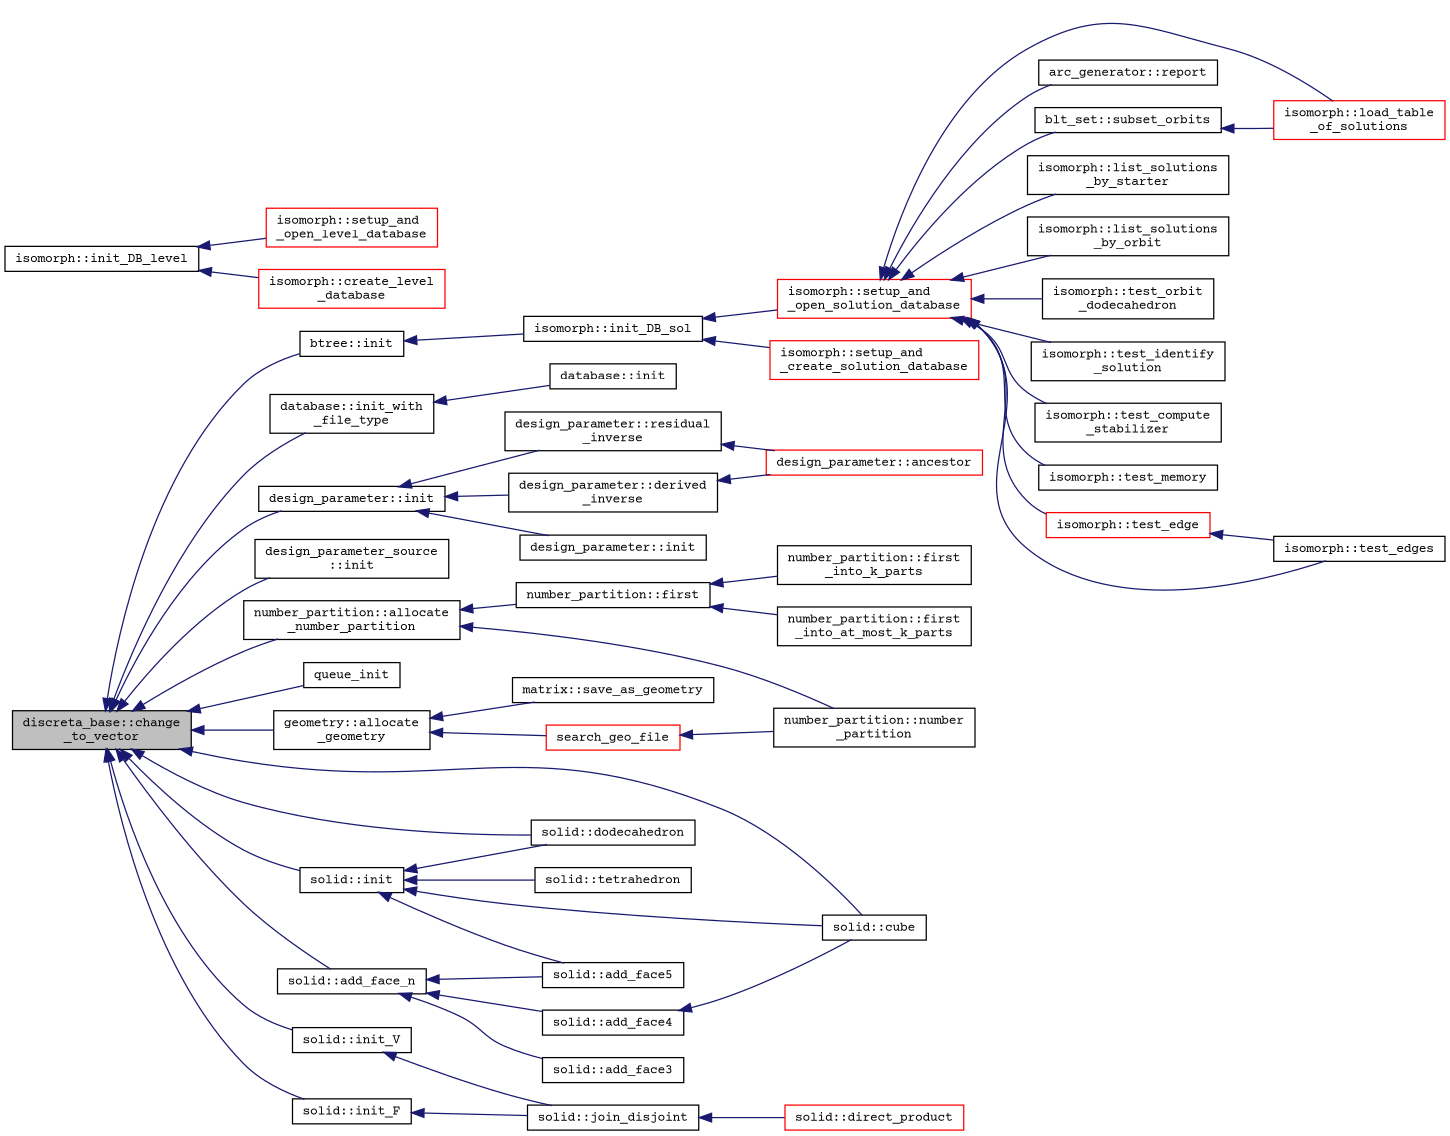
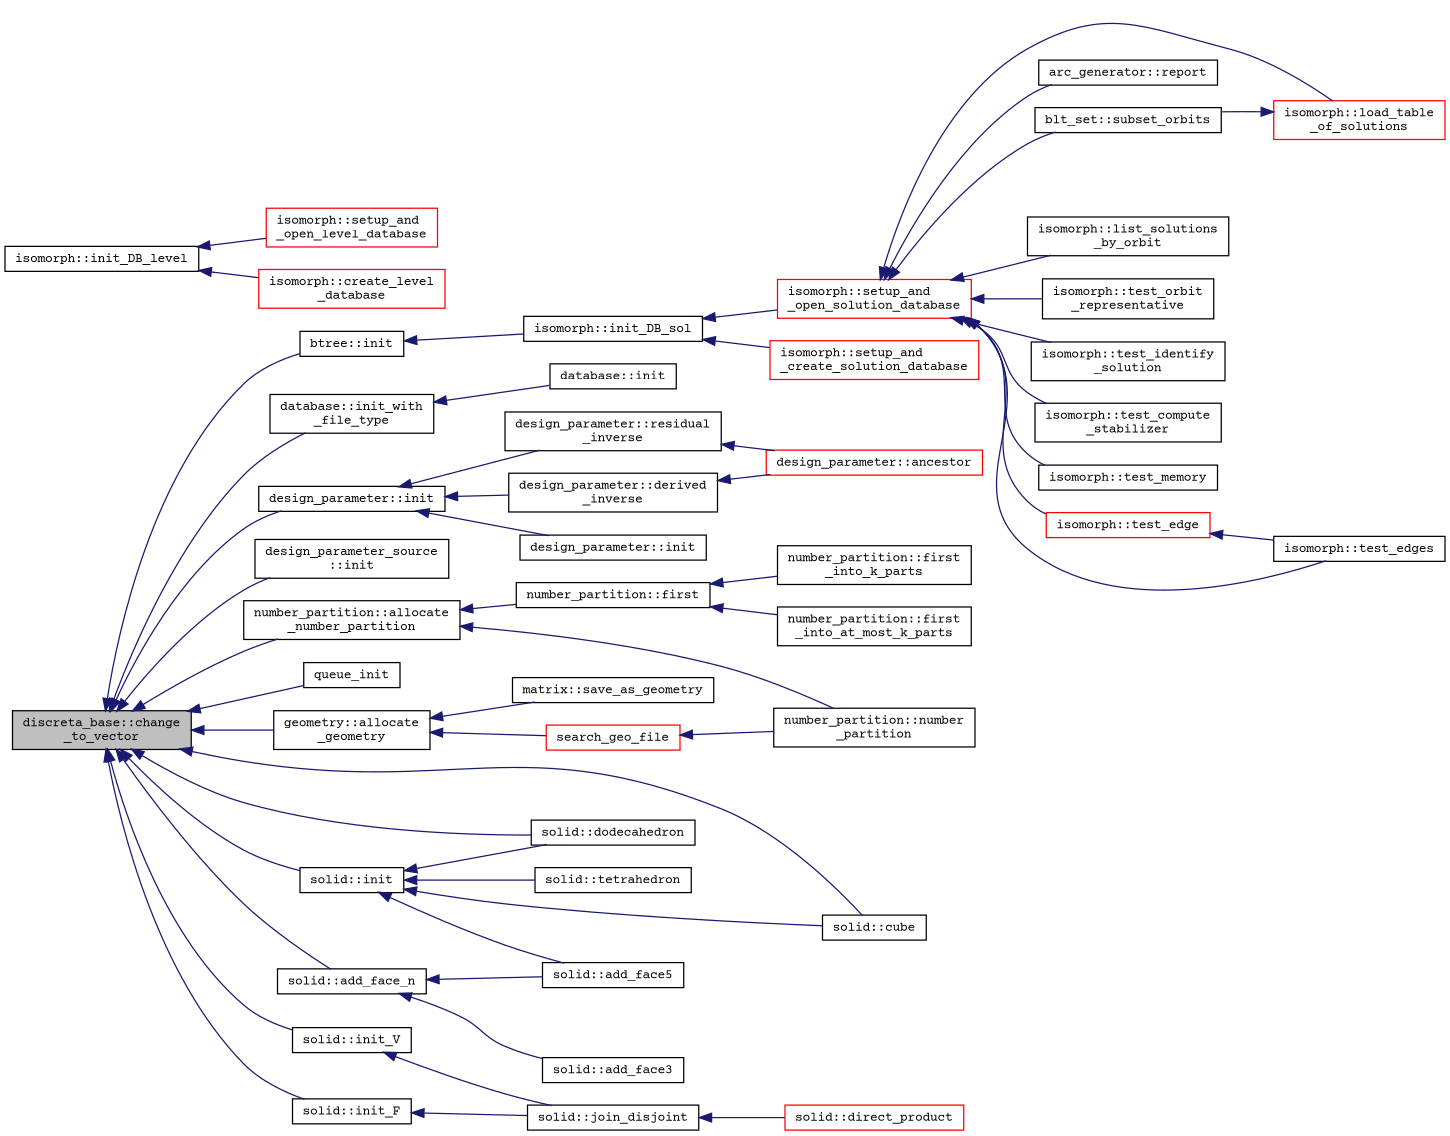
edge "isomorph::load_table _of_solutions" -> "blt_set::subset_orbits": reversed
node "isomorph::list_solutions _by_starter": removed
node "isomorph::test_orbit _dodecahedron": label "isomorph::test_orbit _dodecahedron" -> "isomorph::test_orbit _representative"
node "solid::add_face4": removed
